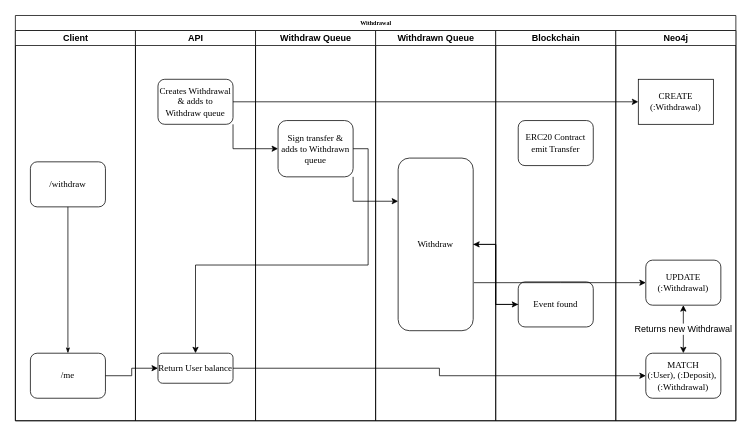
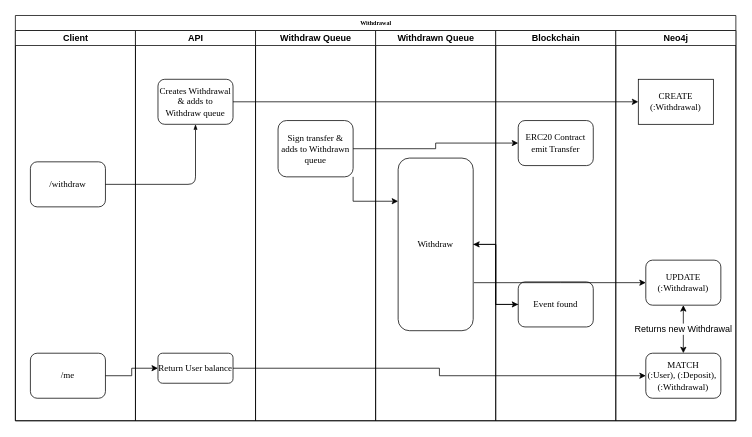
edge "Creates Withdrawal & adds to Withdraw queue" -> "Sign transfer & adds to Withdrawn queue": removed
edge "Sign transfer & adds to Withdrawn queue" -> "Return User balance": now "Sign transfer & adds to Withdrawn queue" -> "ERC20 Contract emit Transfer"
edge "/withdraw" -> "/me": now "/withdraw" -> "Creates Withdrawal & adds to Withdraw queue"
